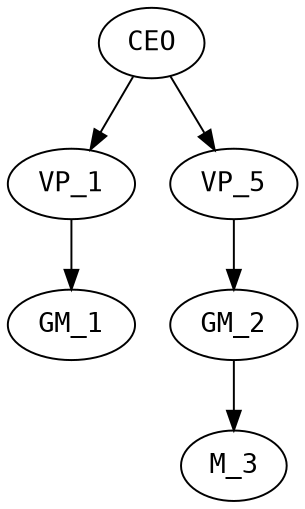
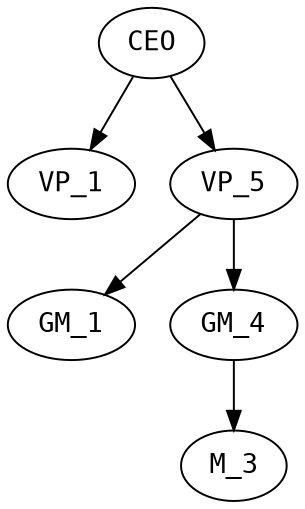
edge "VP_1" -> "GM_1": now "VP_5" -> "GM_1"
node "GM_2": label "GM_2" -> "GM_4"
